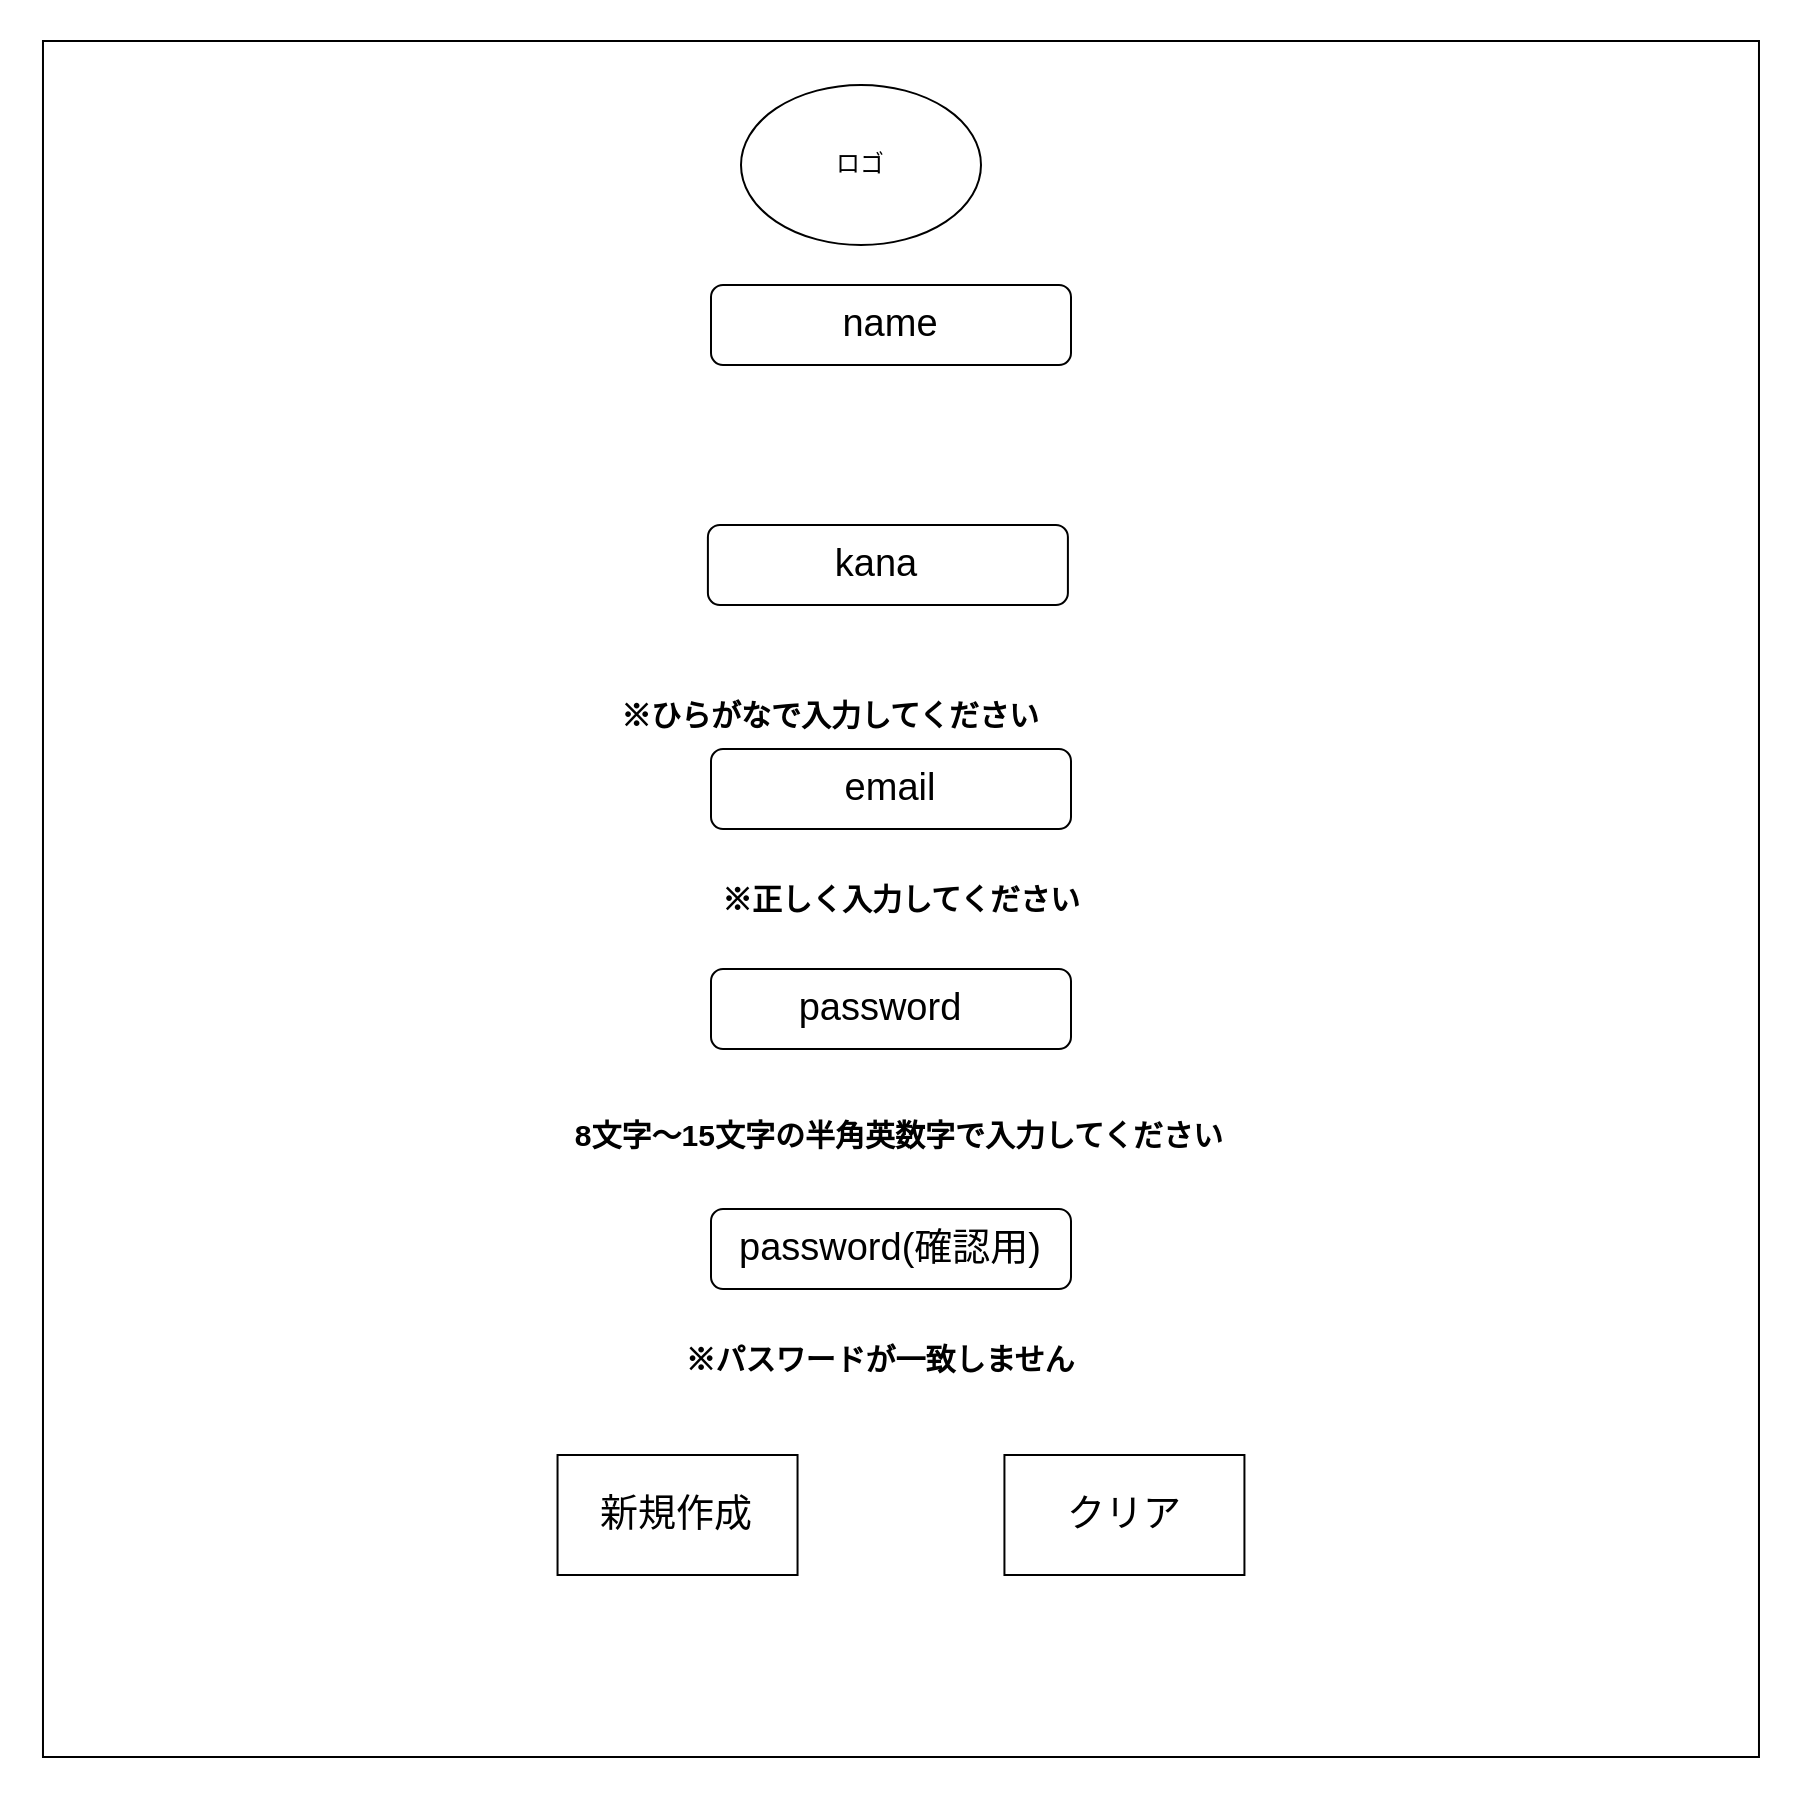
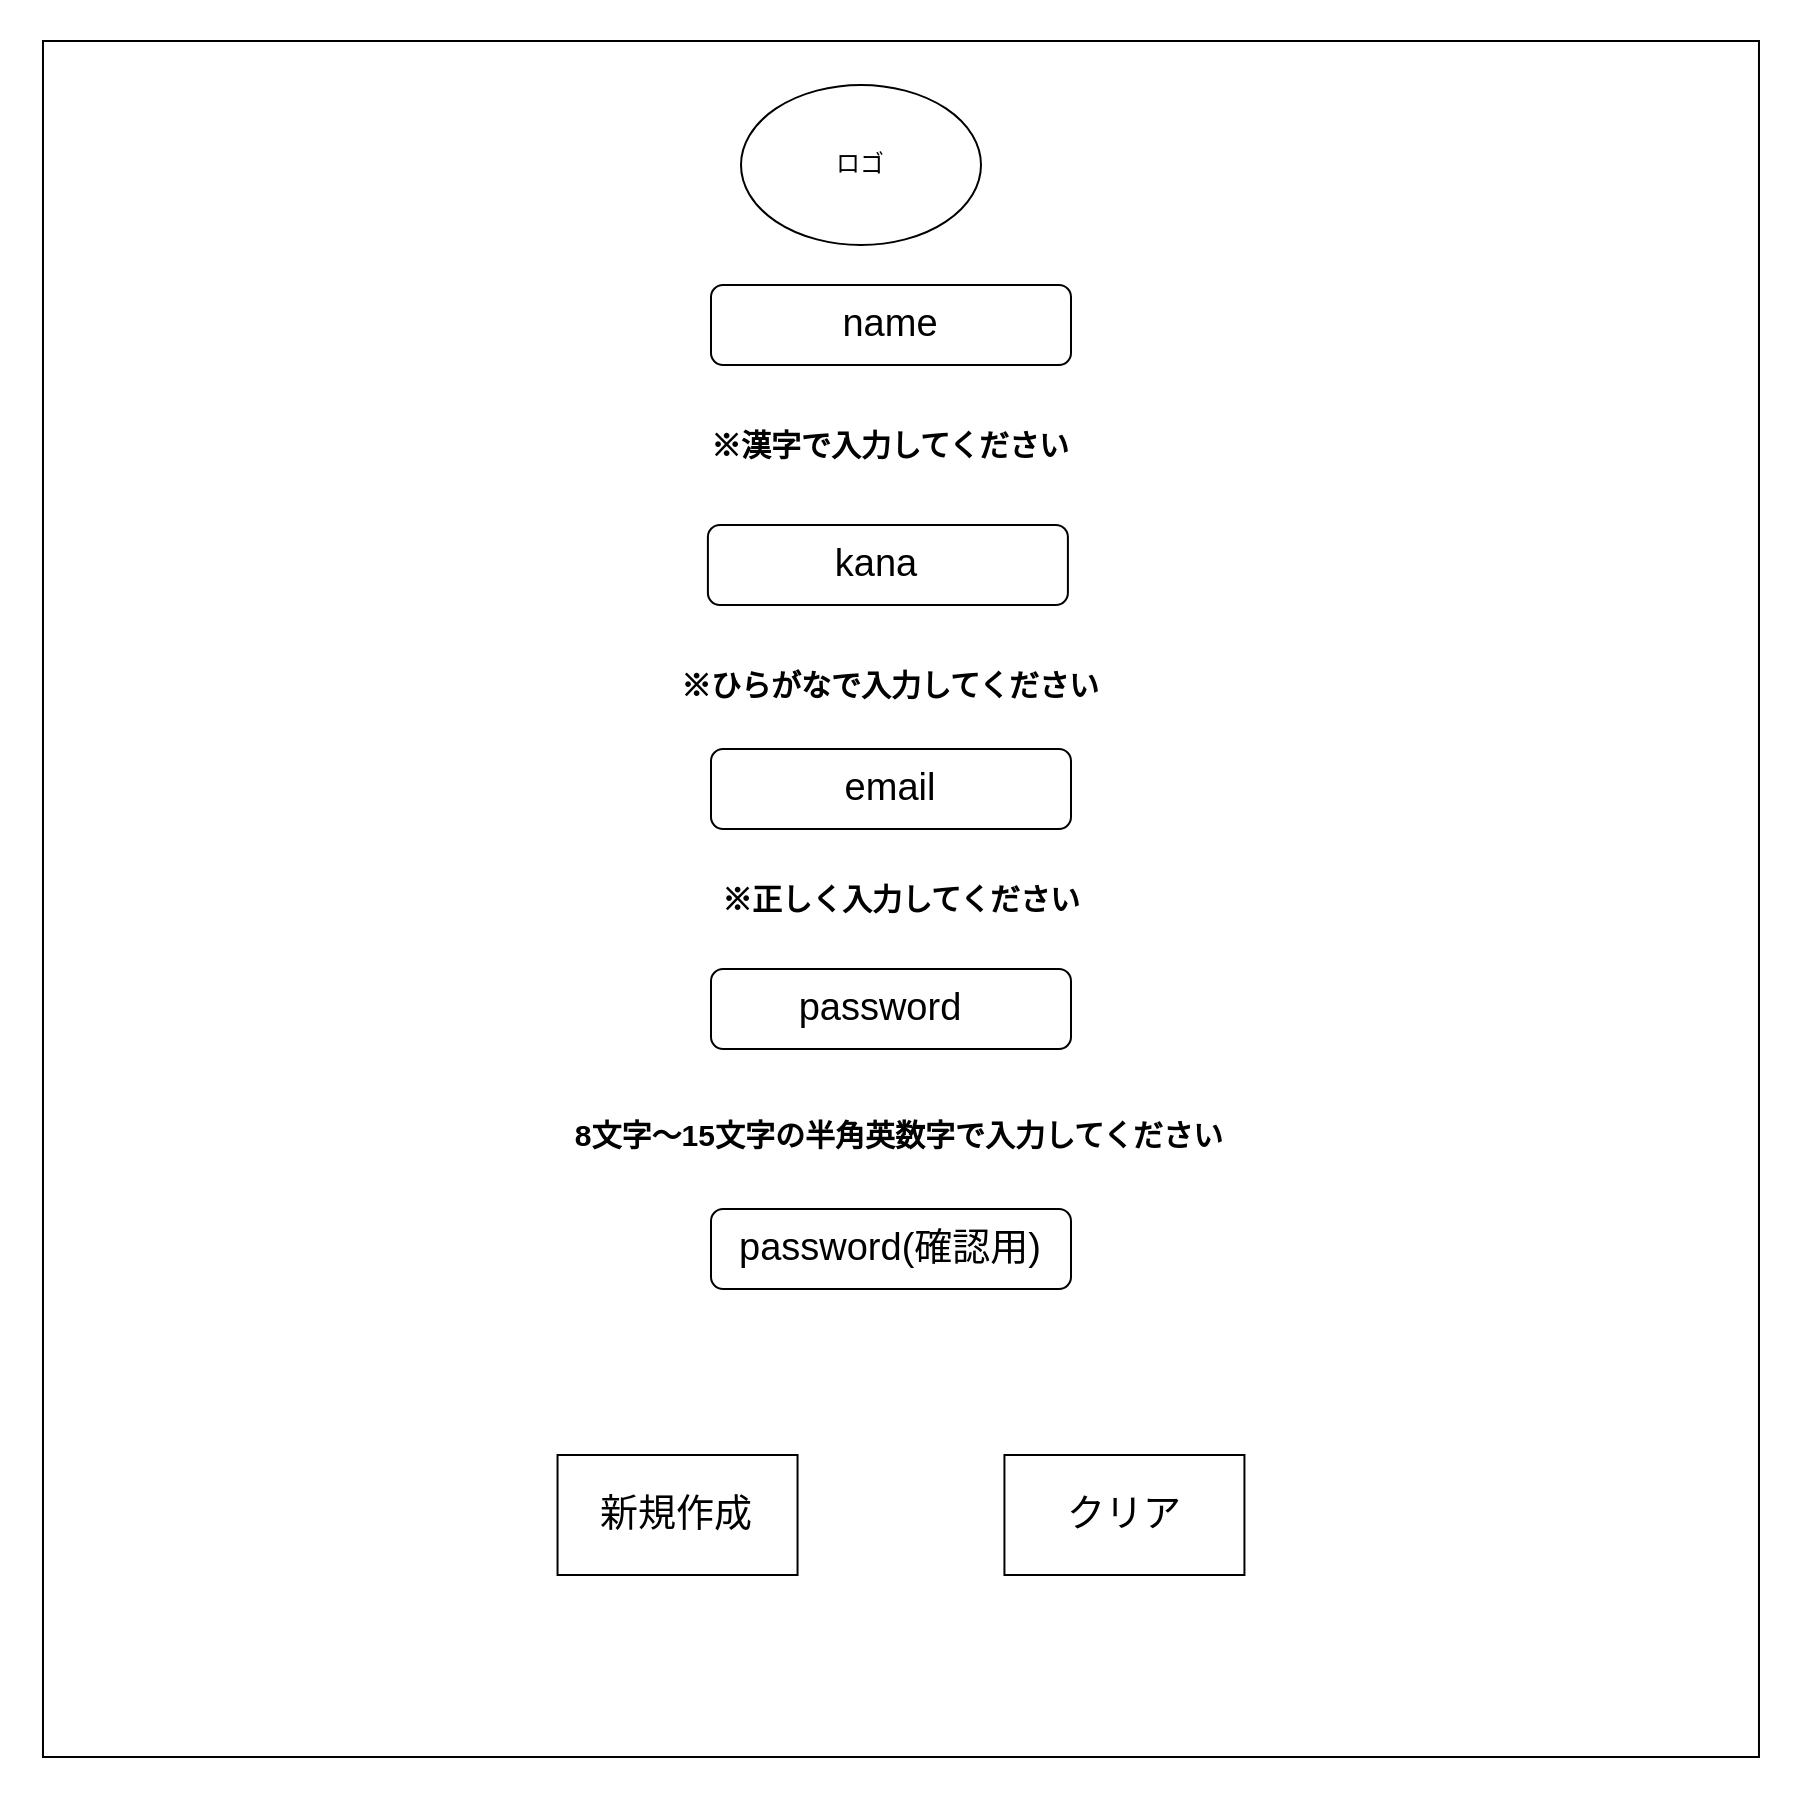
node "※漢字で入力してください": added
node "※ひらがなで入力してください": moved (831, 715) -> (891, 685)
node "※パスワードが一致しません": removed
